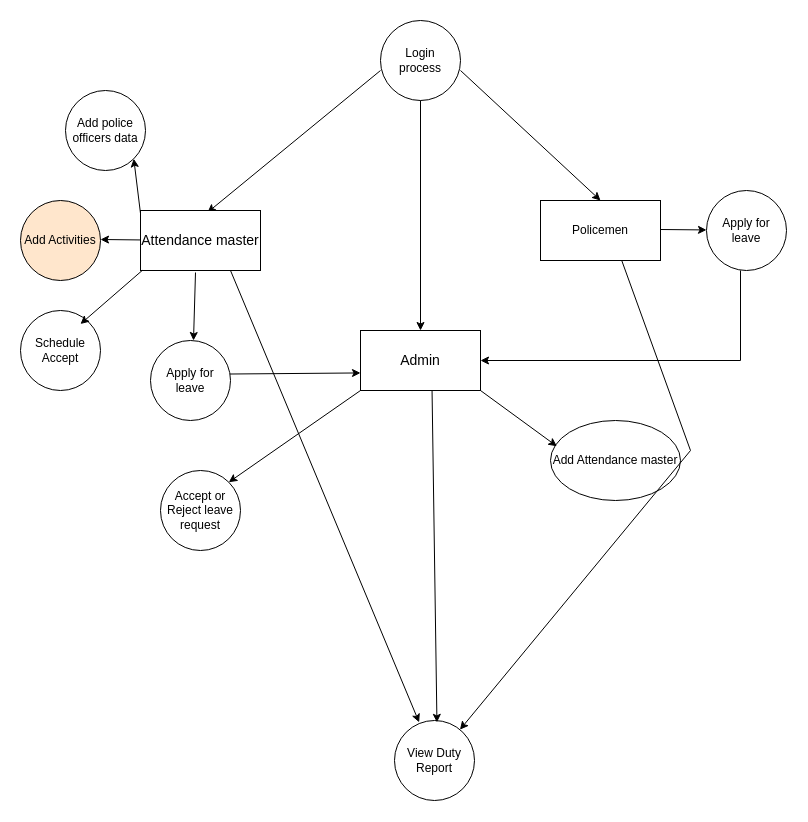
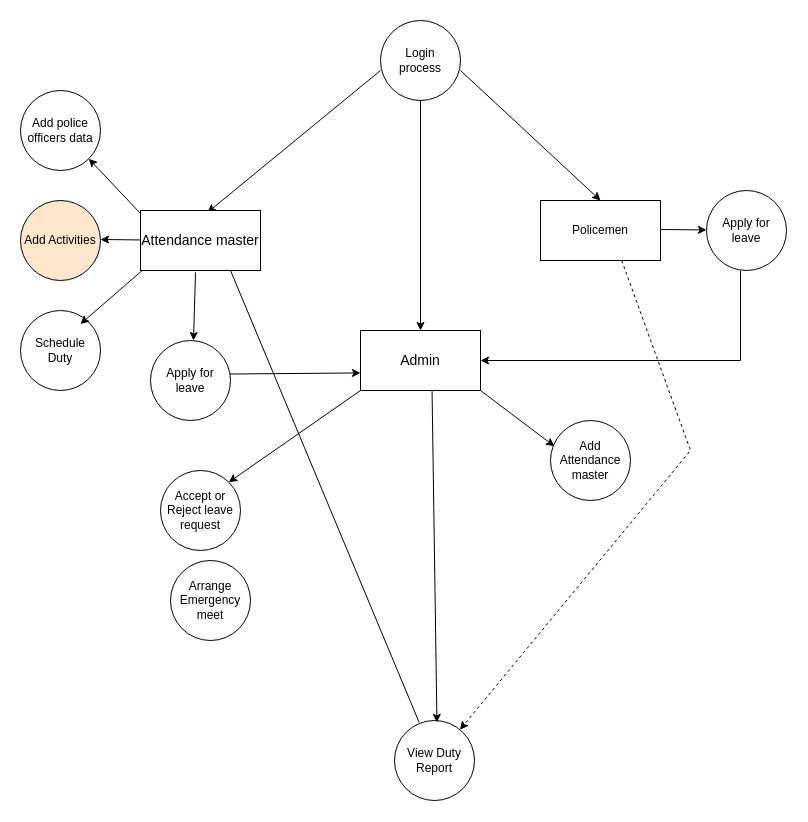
node "Add police officers data": moved (106, 131) -> (61, 131)
node "Schedule Accept": label "Schedule Accept" -> "Schedule Duty"
node "Add Attendance master": size 130x80 -> 80x80
edge "Policemen" -> "View Duty Report": style solid -> dashed
node "Arrange Emergency meet": added
edge "Attendance master" -> "View Duty Report": arrowhead classic -> none
